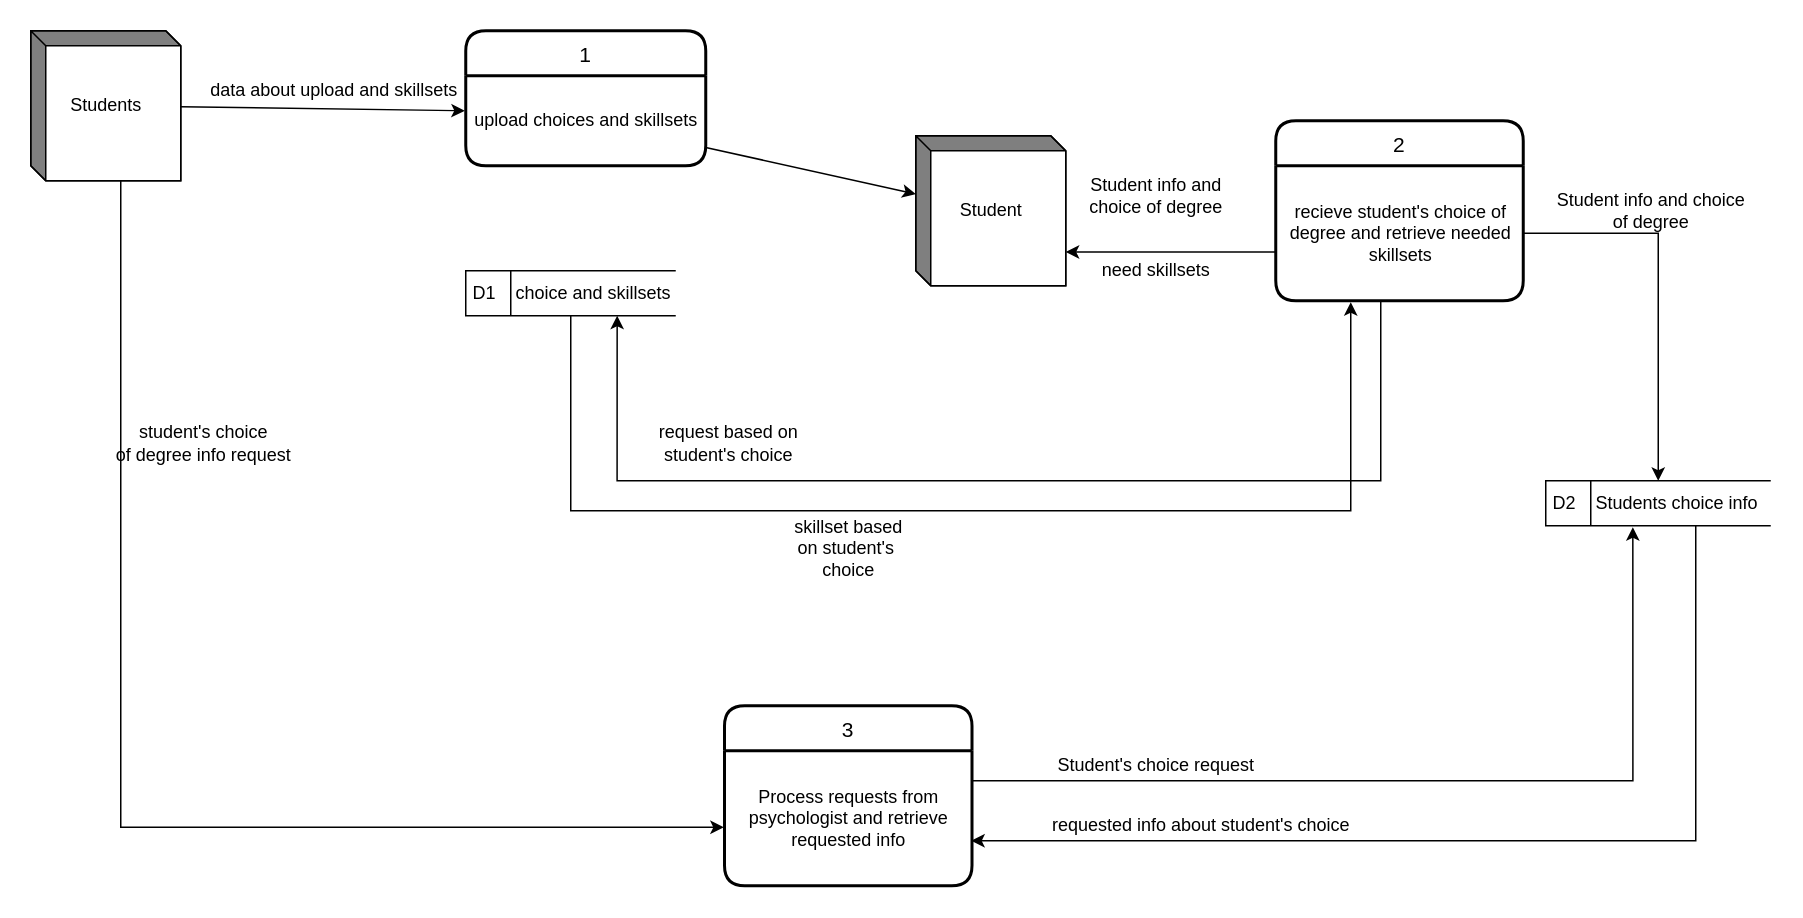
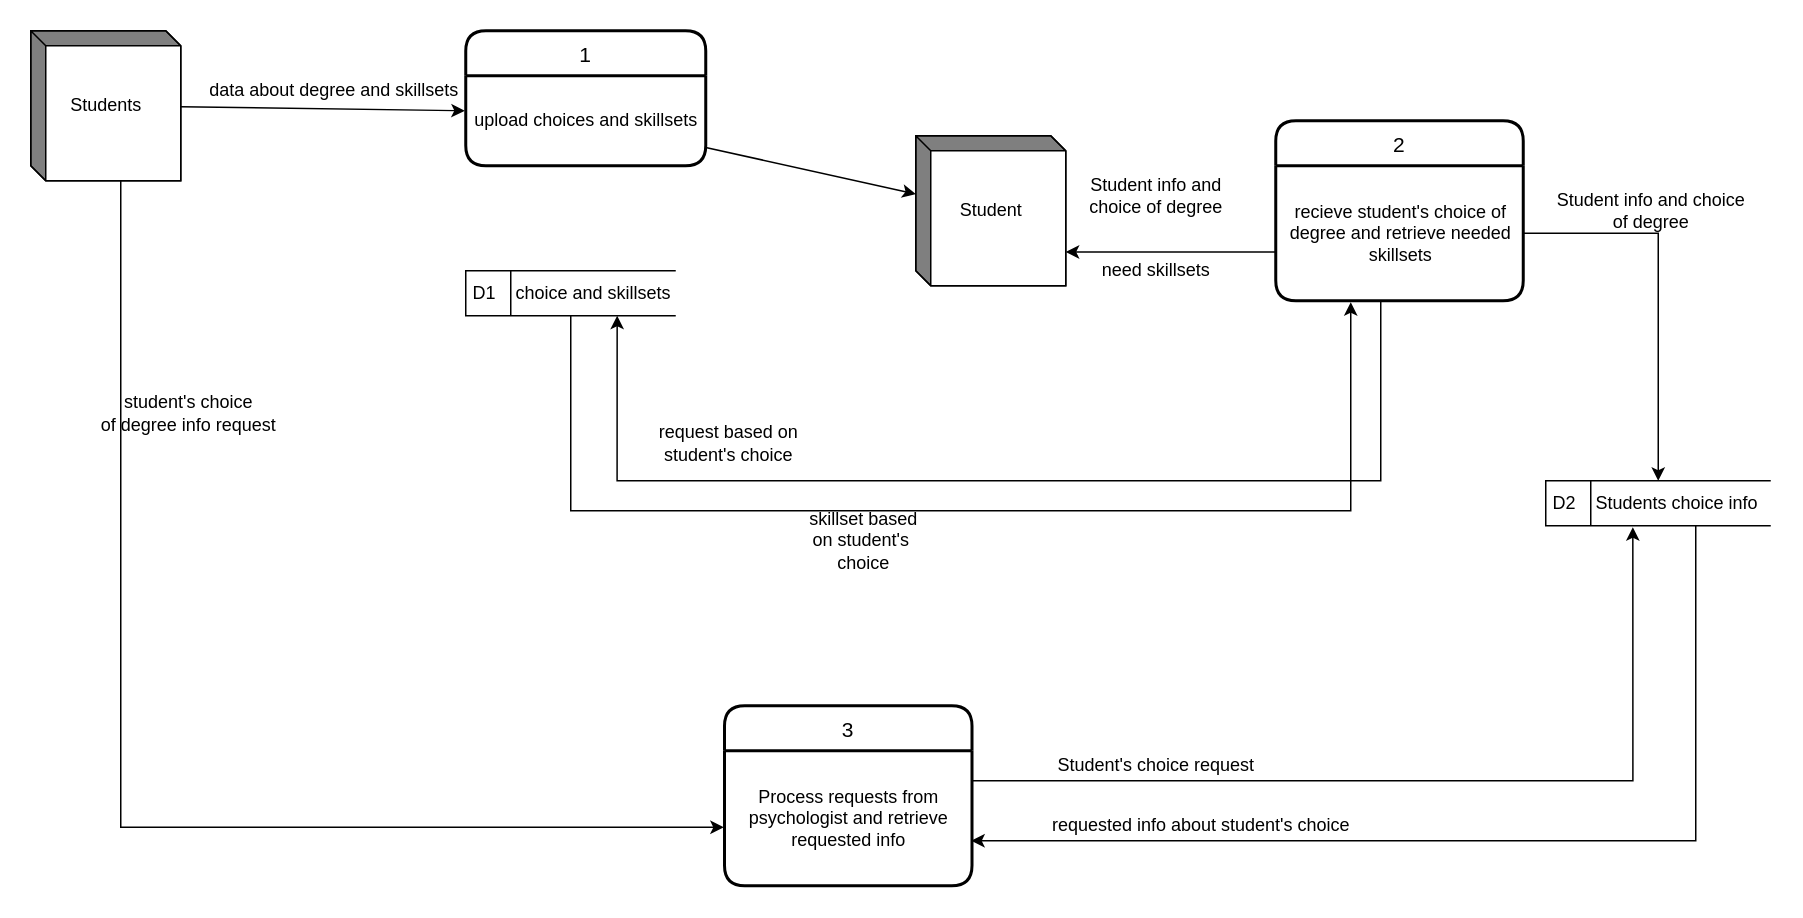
node "data about upload and skillsets": label "data about upload and skillsets" -> "data about degree and skillsets"
node "student's choice of degree info request": moved (203, 443) -> (188, 413)
node "skillset based on student's choice": moved (848, 548) -> (863, 541)
